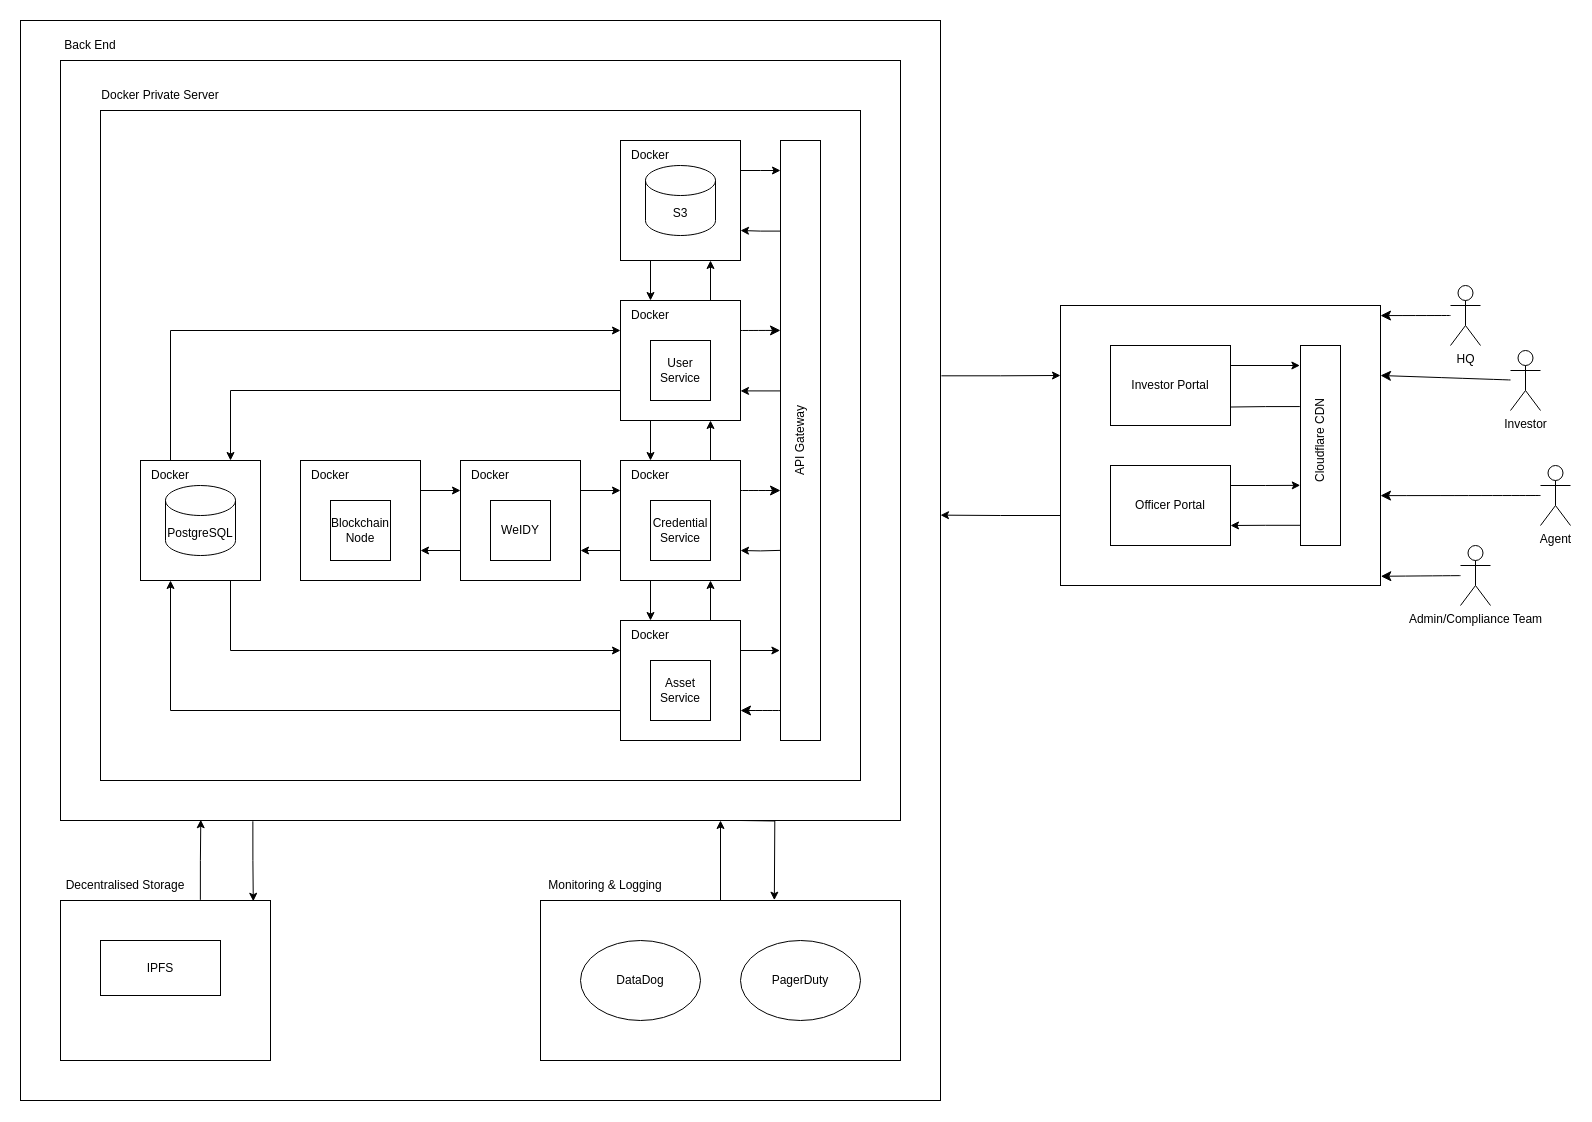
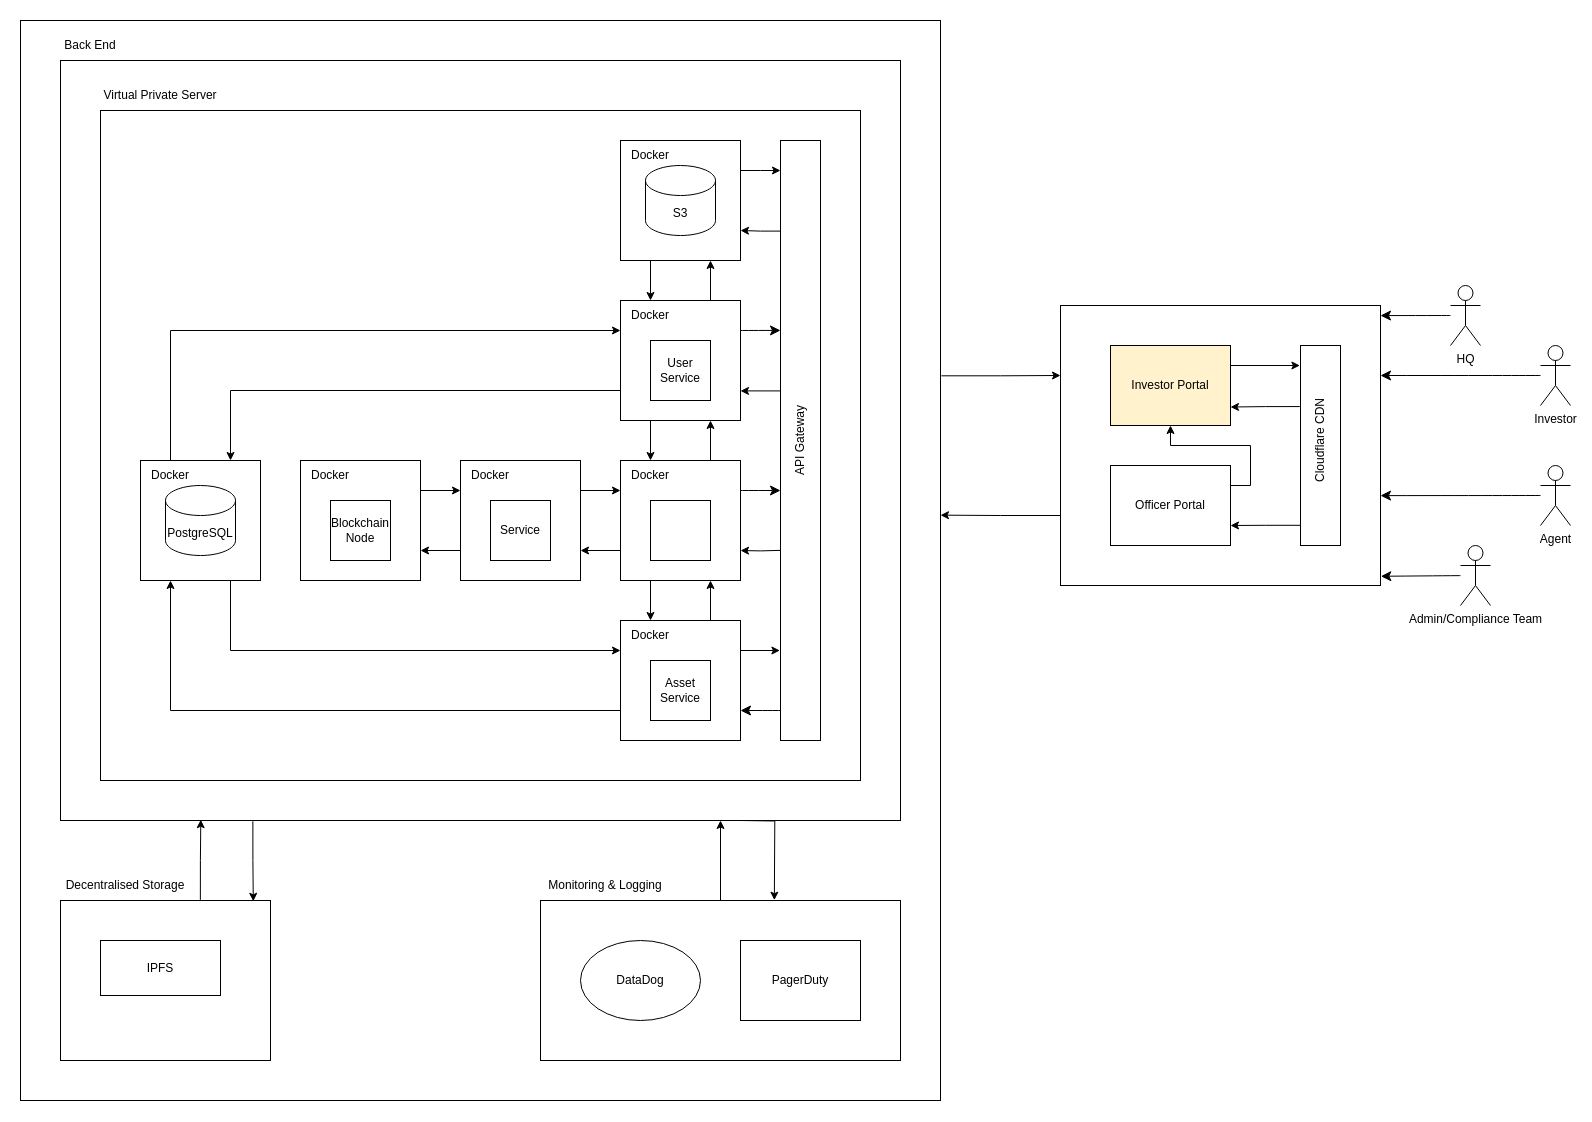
node "Docker Private Server": label "Docker Private Server" -> "Virtual Private Server"
node "Investor": moved (1526, 381) -> (1556, 376)
node "Investor Portal": fillcolor #ffffff -> #fff2cc
edge "Investor Portal" -- "Cloudflare CDN": arrowhead none -> classic
edge "Officer Portal" -> "Cloudflare CDN": now "Officer Portal" -> "Investor Portal"
node "WeIDY": label "WeIDY" -> "Service"
node "Credential Service": removed
node "PagerDuty": shape ellipse -> rectangle
